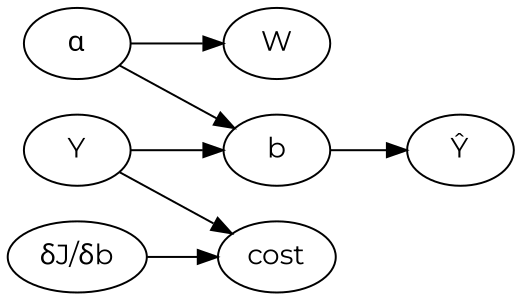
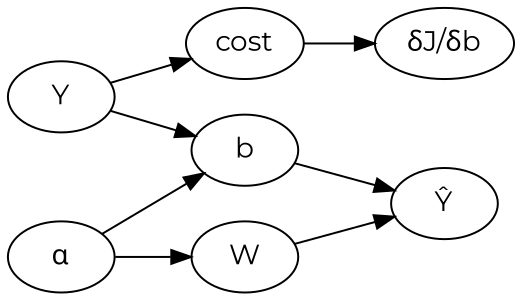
edge "W" -> "Ŷ": added
edge "δJ/δb" -> "cost": reversed
